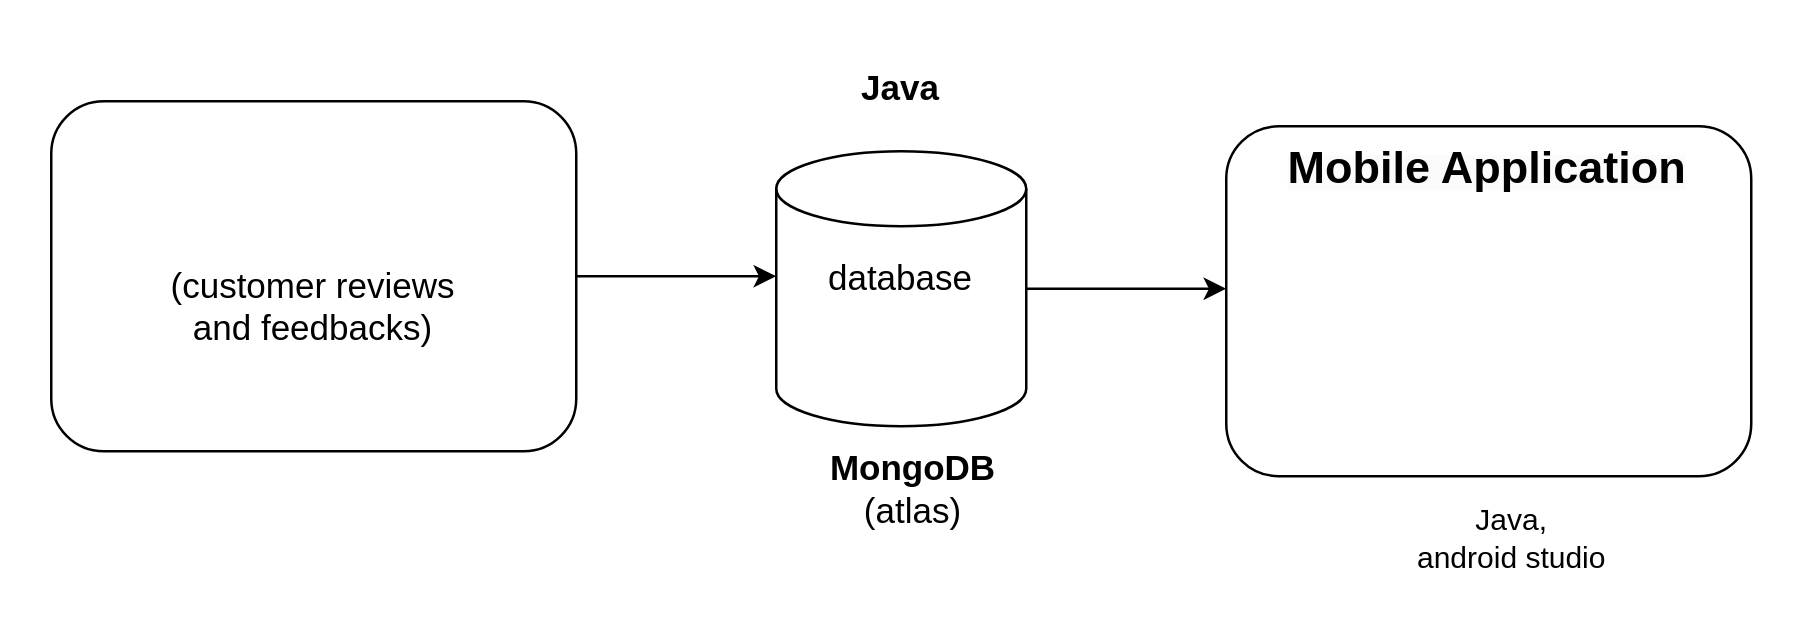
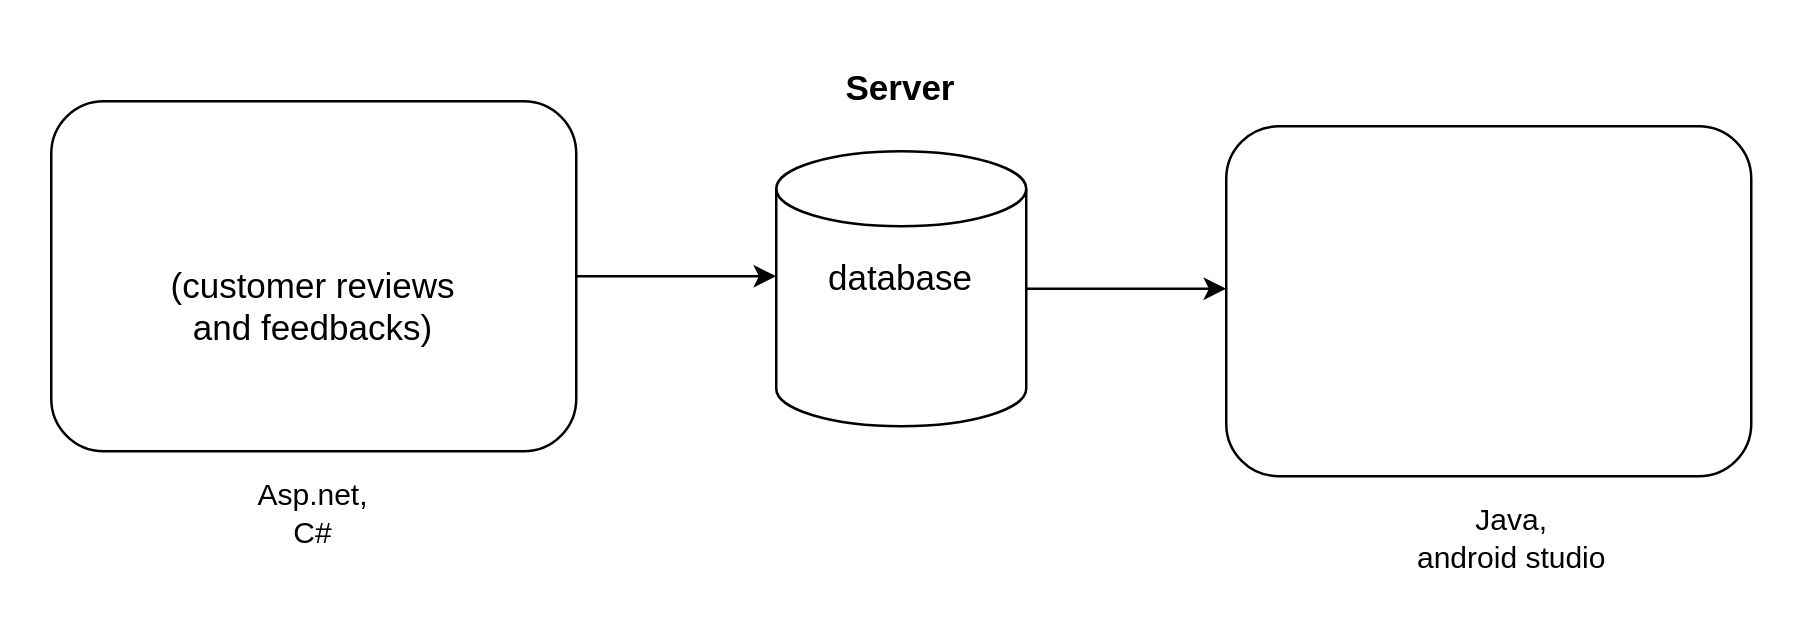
node "Java": label "Java" -> "Server"
node "Mobile Application": removed
node "MongoDB (atlas)": removed
node "Asp.net, C#": added
